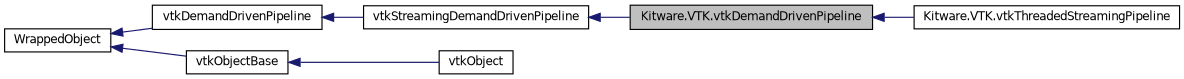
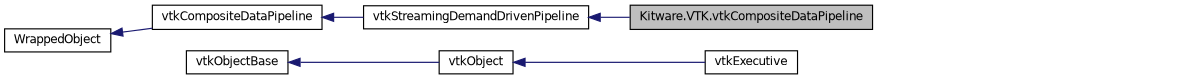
node "vtkDemandDrivenPipeline": label "vtkDemandDrivenPipeline" -> "vtkCompositeDataPipeline"
node "Kitware.VTK.vtkDemandDrivenPipeline": label "Kitware.VTK.vtkDemandDrivenPipeline" -> "Kitware.VTK.vtkCompositeDataPipeline"
node "Kitware.VTK.vtkThreadedStreamingPipeline": removed
edge "vtkObjectBase" -> "WrappedObject": removed
node "vtkExecutive": added
